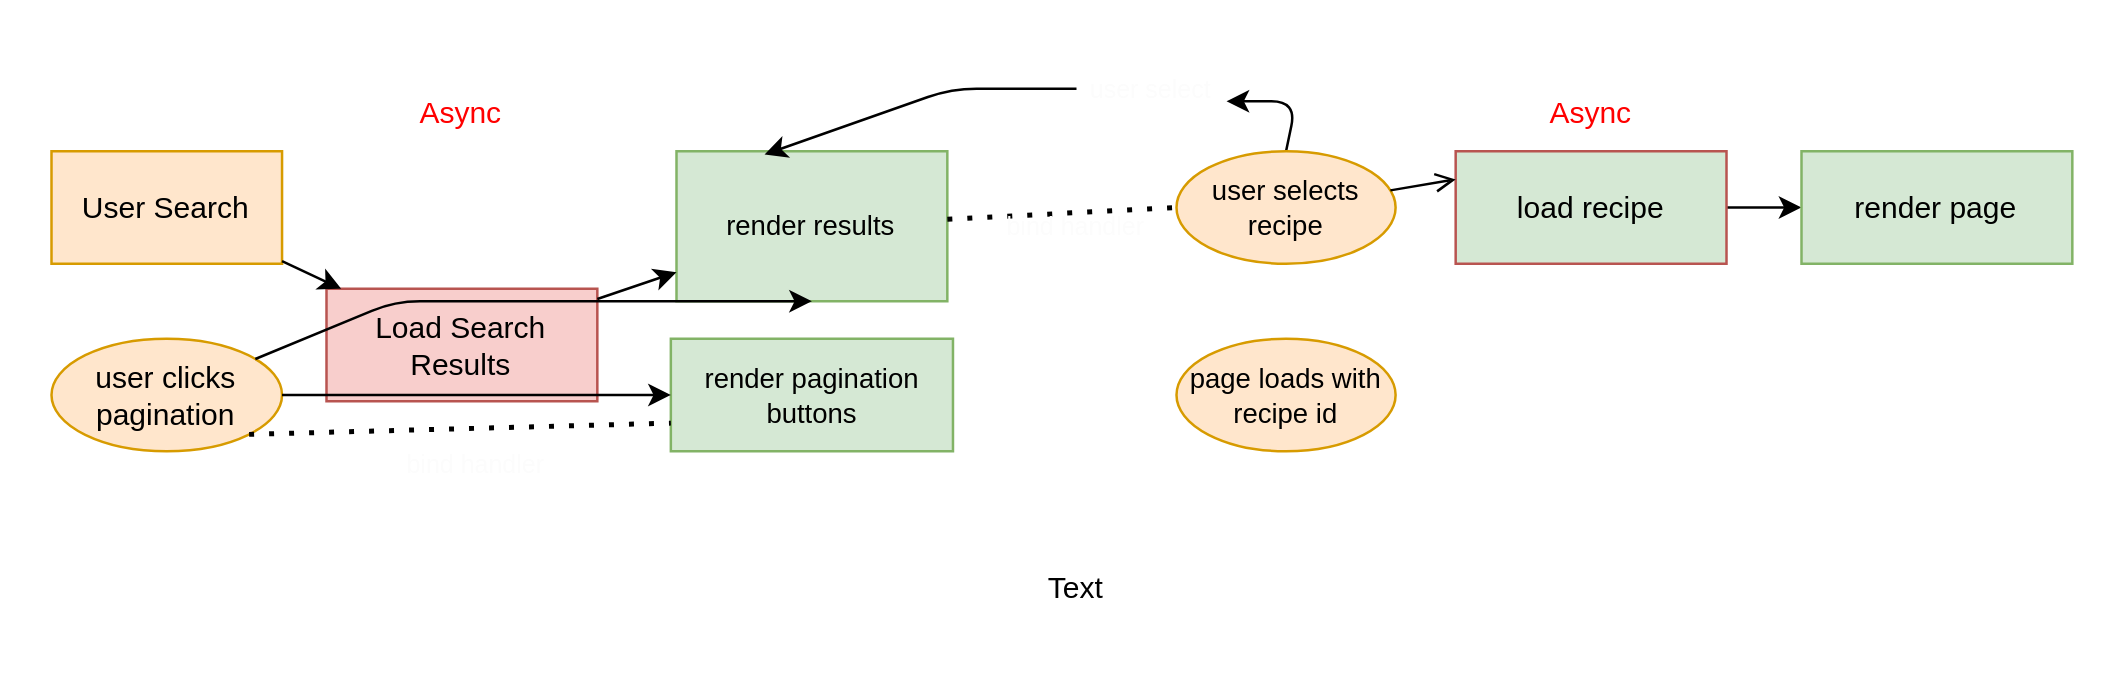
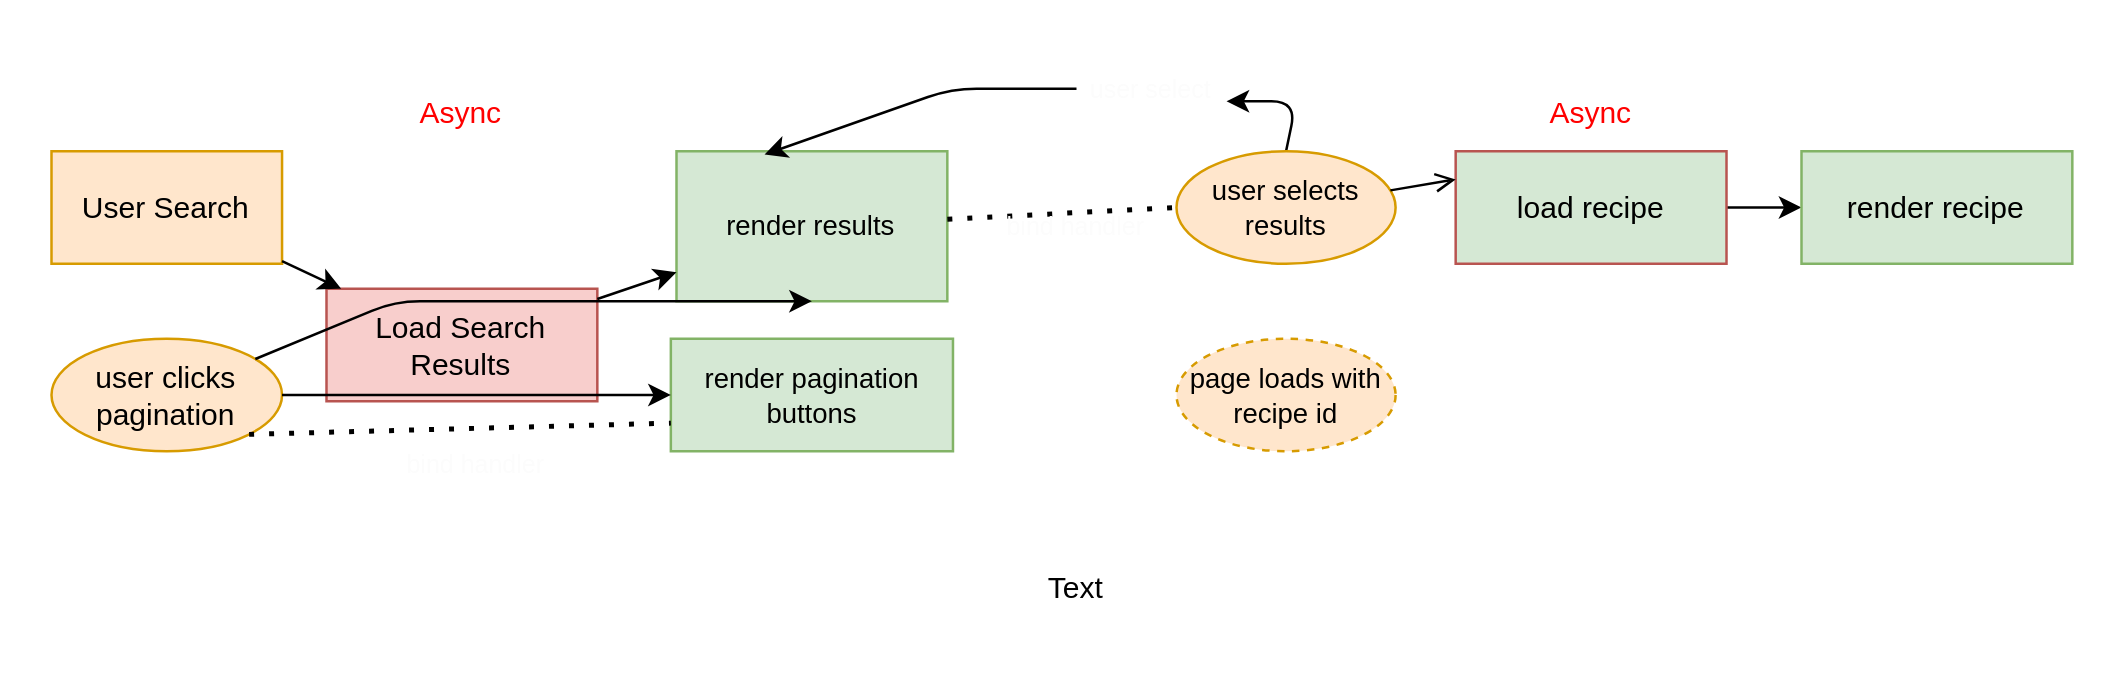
node "user selects recipe": label "user selects recipe" -> "user selects results"
node "render page": label "render page" -> "render recipe"
node "page loads with recipe id": style solid -> dashed
